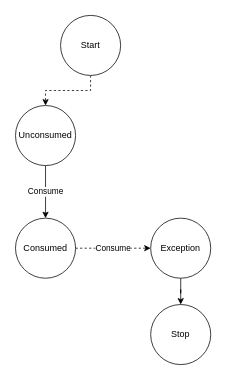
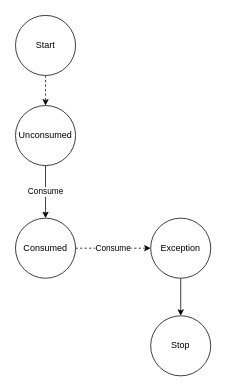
node "Start": moved (90, 45) -> (45, 45)
node "Stop": moved (180, 334) -> (180, 345)
